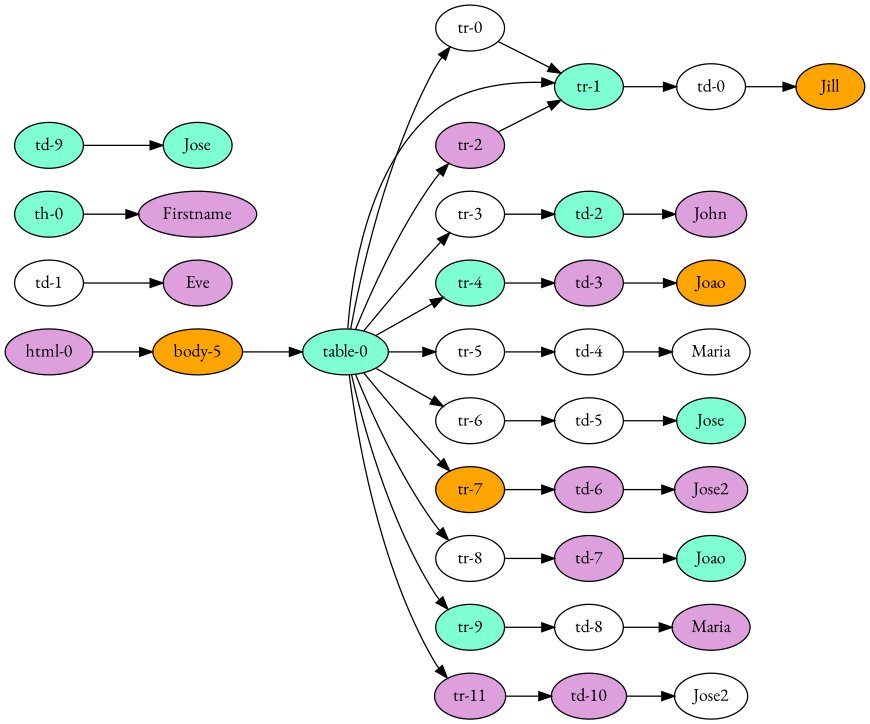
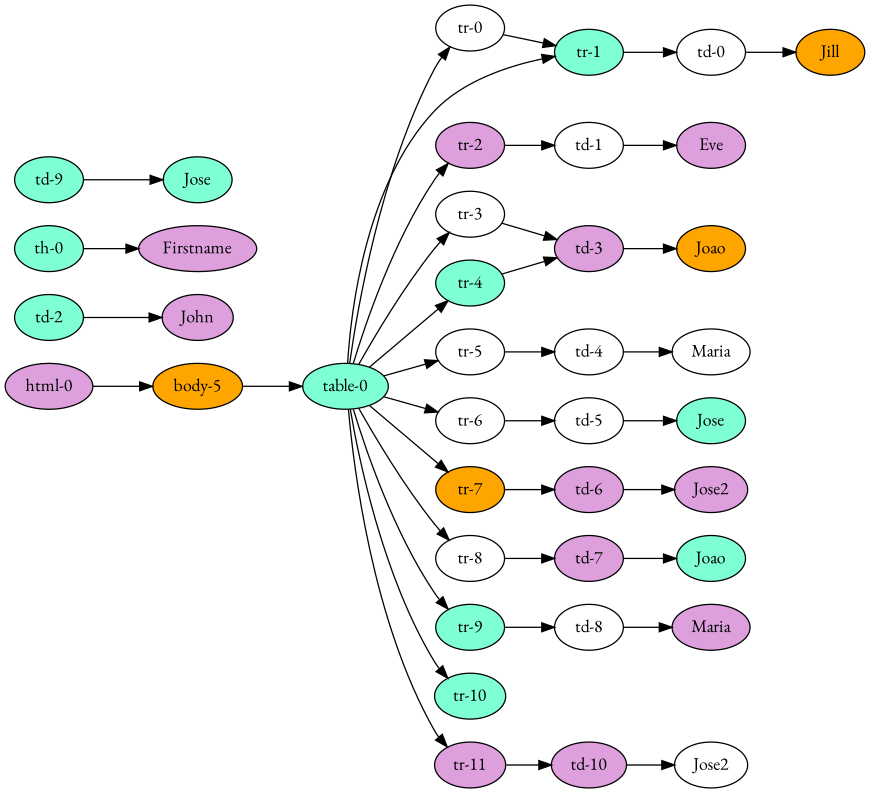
edge "tr-2" -> "tr-1": now "tr-2" -> "td-1"
edge "tr-3" -> "td-2": now "tr-3" -> "td-3"
node "tr-10": added
